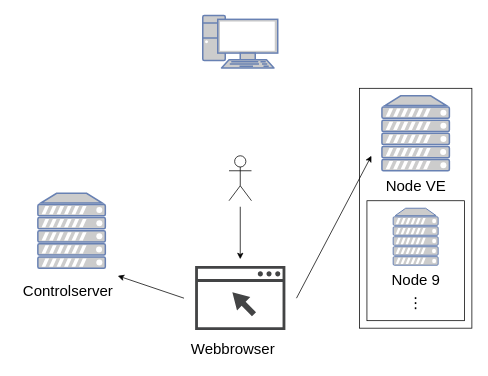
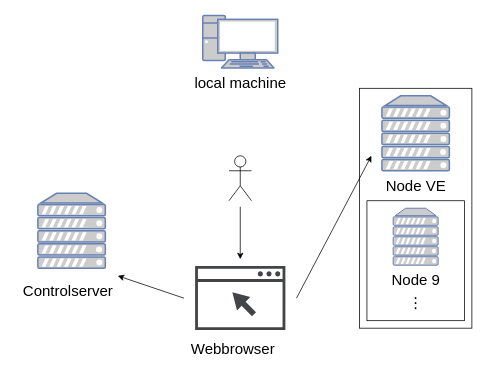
node "local machine": added
